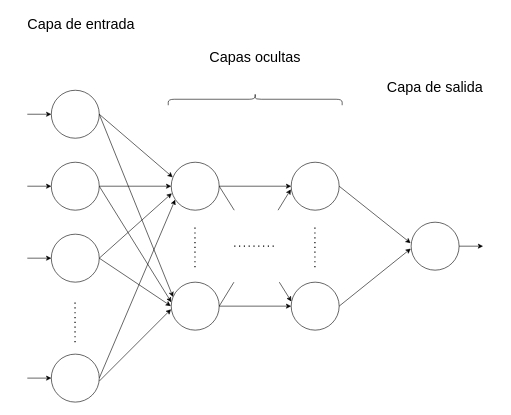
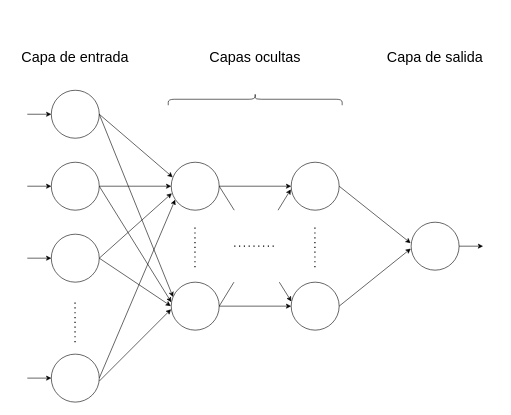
node "Capa de entrada": moved (81, 24) -> (75, 57)
node "Capa de salida": moved (435, 87) -> (435, 57)
